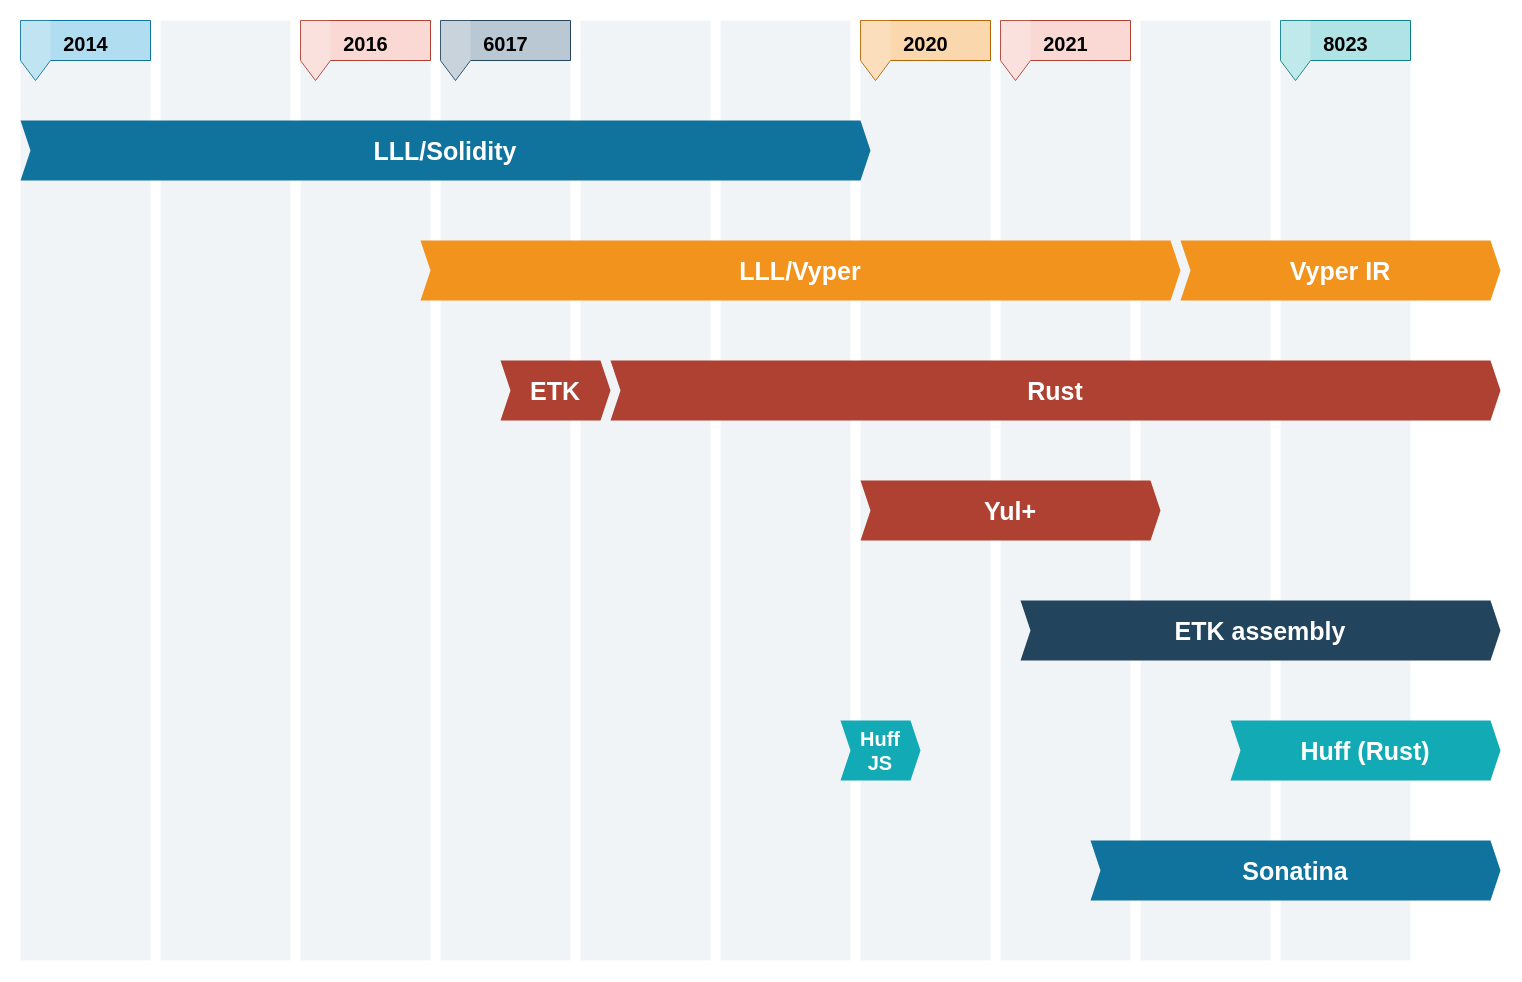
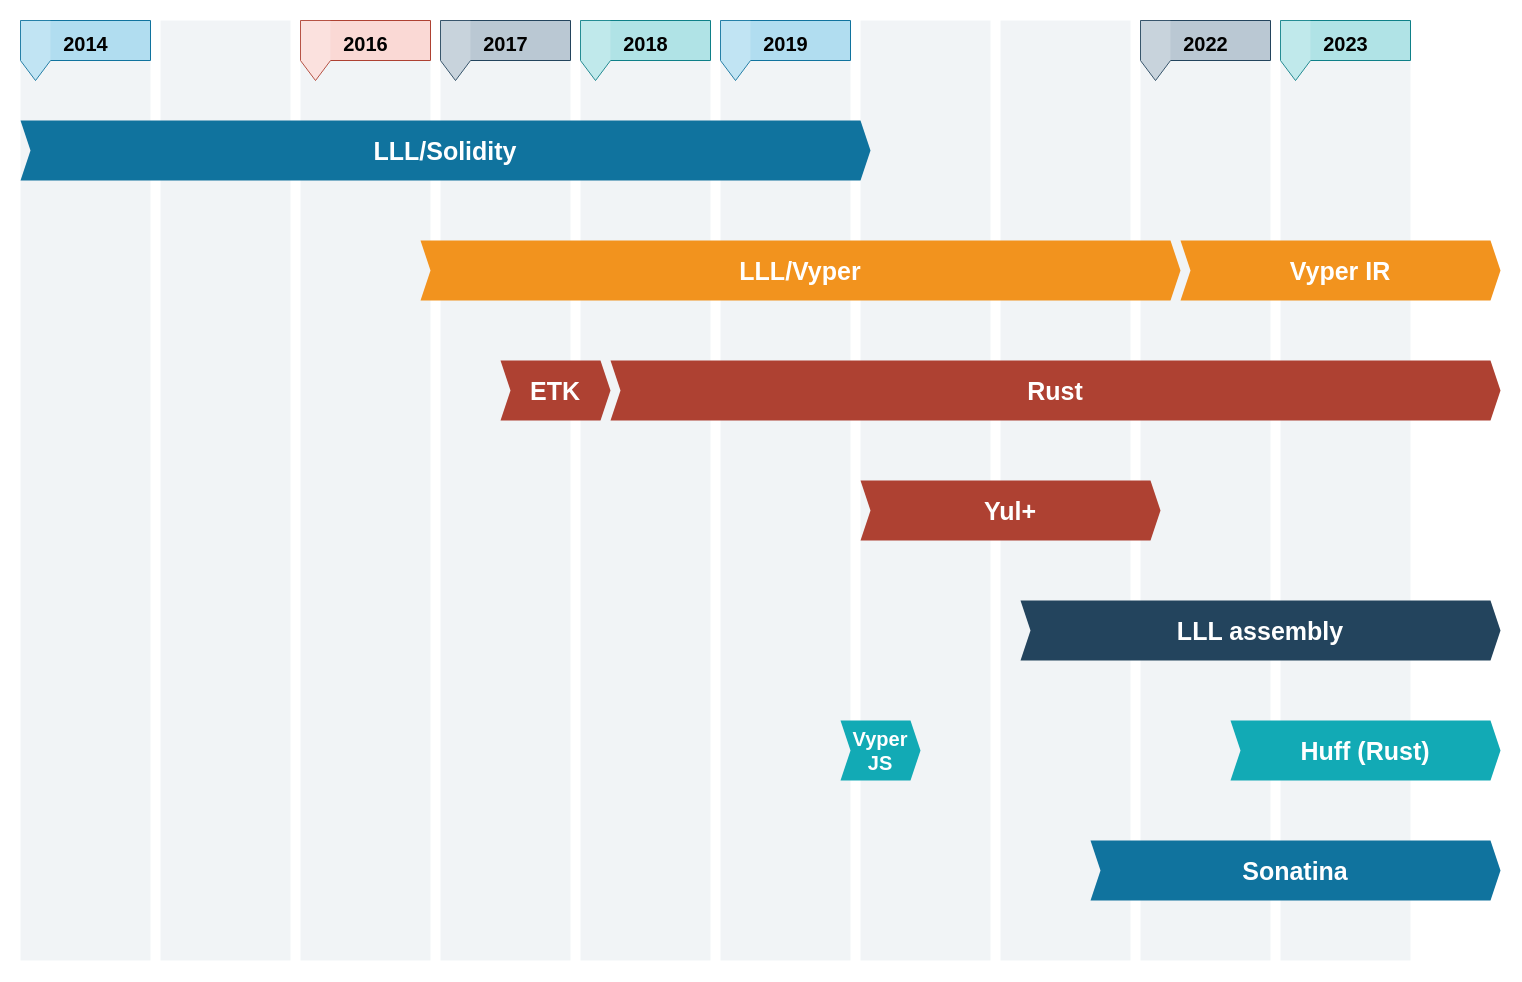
node "6017": label "6017" -> "2017"
node "8023": label "8023" -> "2023"
node "2018": added
node "2019": added
node "2020": removed
node "2021": removed
node "2022": added
node "ETK assembly": label "ETK assembly" -> "LLL assembly"
node "HuffJS": label "HuffJS" -> "VyperJS"
